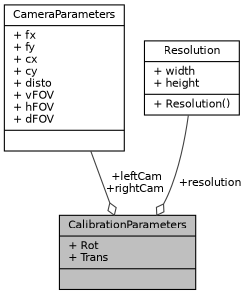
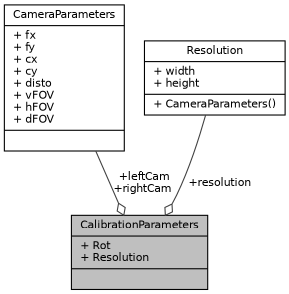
node "Resolution": text "+ Resolution()" -> "+ CameraParameters()"
node "CalibrationParameters": text "+ Trans" -> "+ Resolution"
